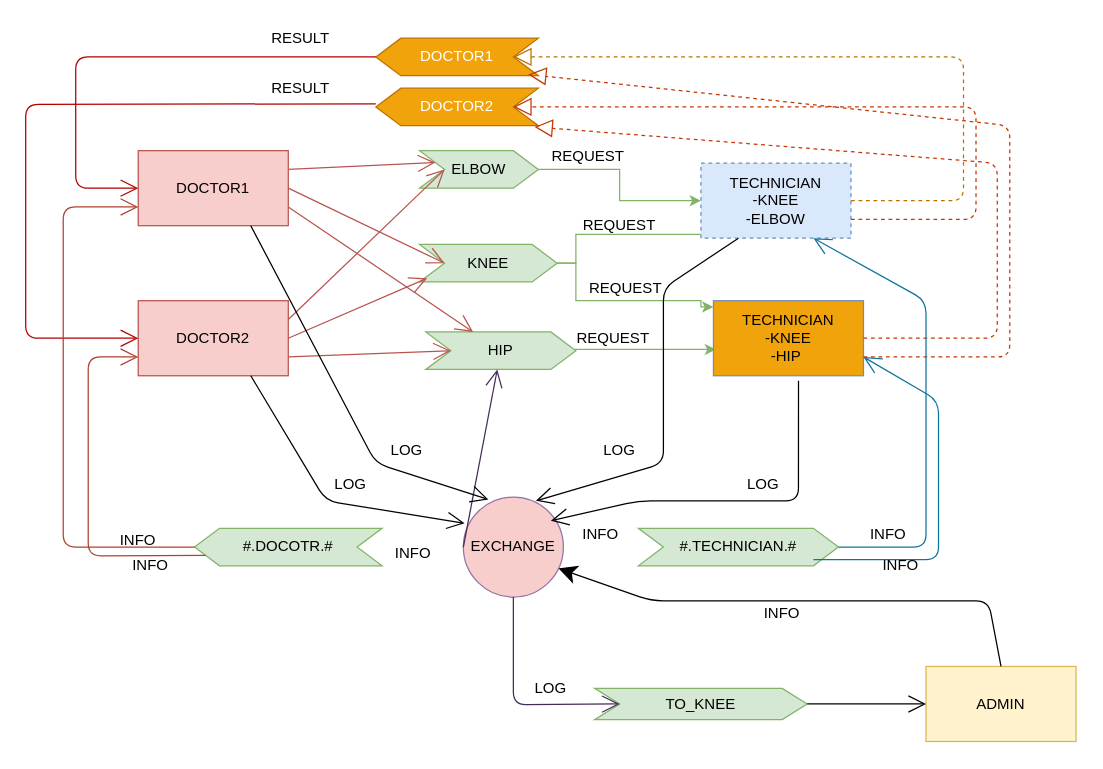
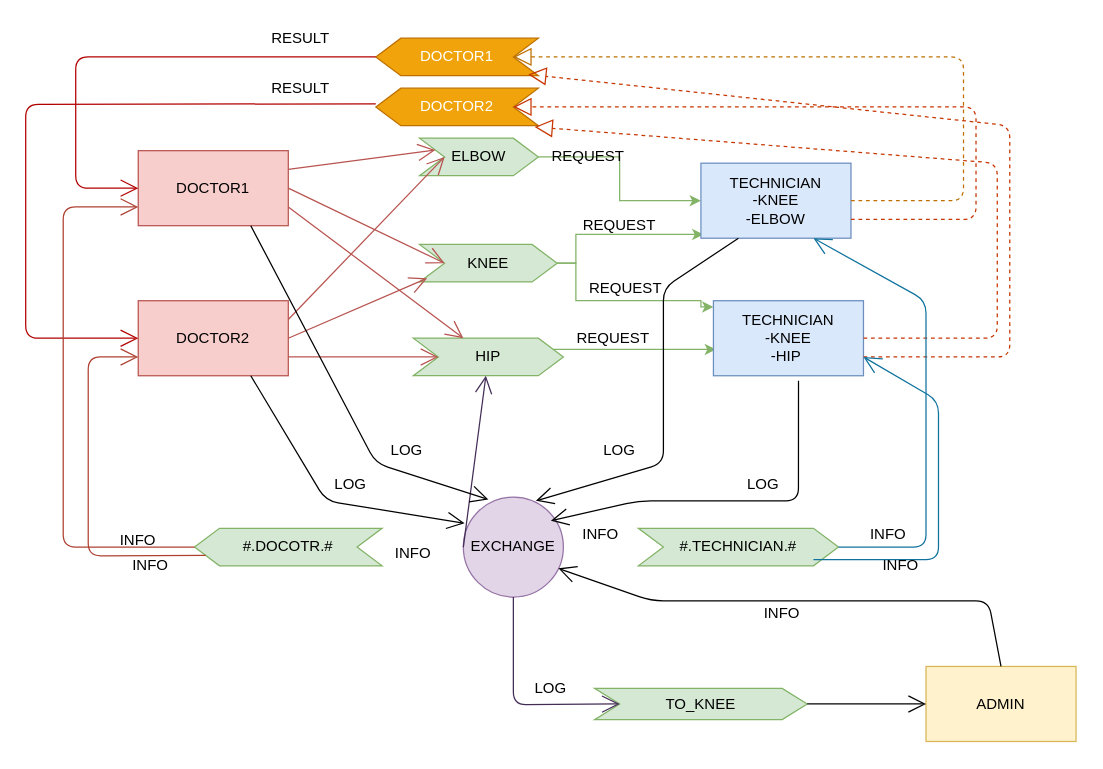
node "ELBOW": moved (479, 169) -> (479, 157)
node "TECHNICIAN -KNEE -ELBOW": style dashed -> solid
edge "TECHNICIAN -KNEE -ELBOW" -- "KNEE": arrowhead none -> classic
node "TECHNICIAN -KNEE -HIP": fillcolor #f0a30a -> #dae8fc
node "HIP": moved (501, 351) -> (488, 357)
node "EXCHANGE": fillcolor #f8cecc -> #e1d5e7
edge "ADMIN" -> "EXCHANGE": arrowhead classic -> open
